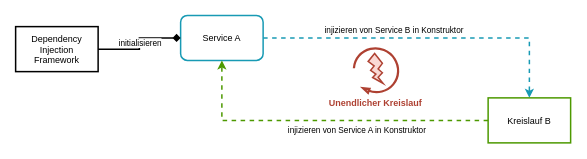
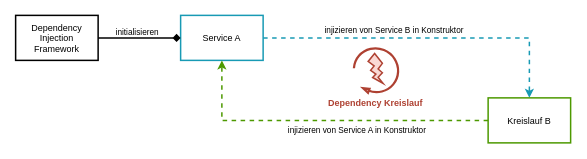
node "Service A": shape rounded rectangle -> rectangle
node "Dependency Injection Framework": moved (57, 49) -> (57, 38)
node "Unendlicher Kreislauf": label "Unendlicher Kreislauf" -> "Dependency Kreislauf"
